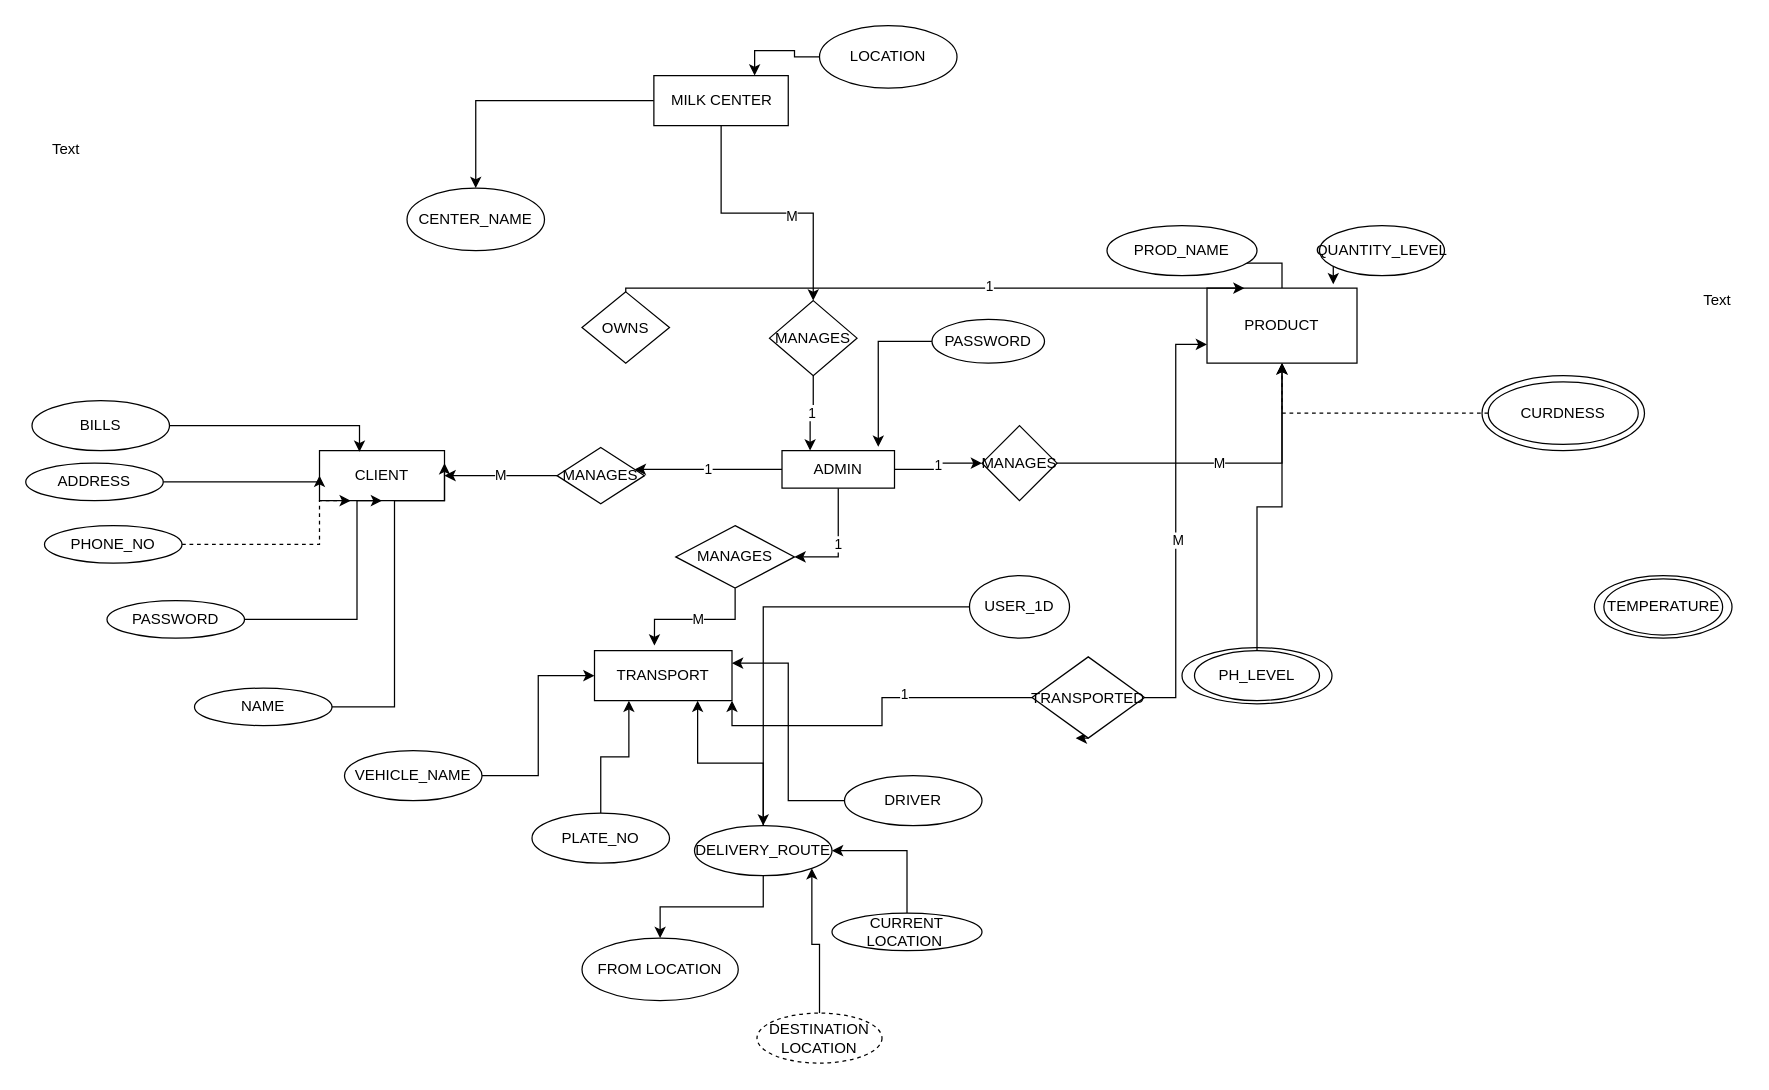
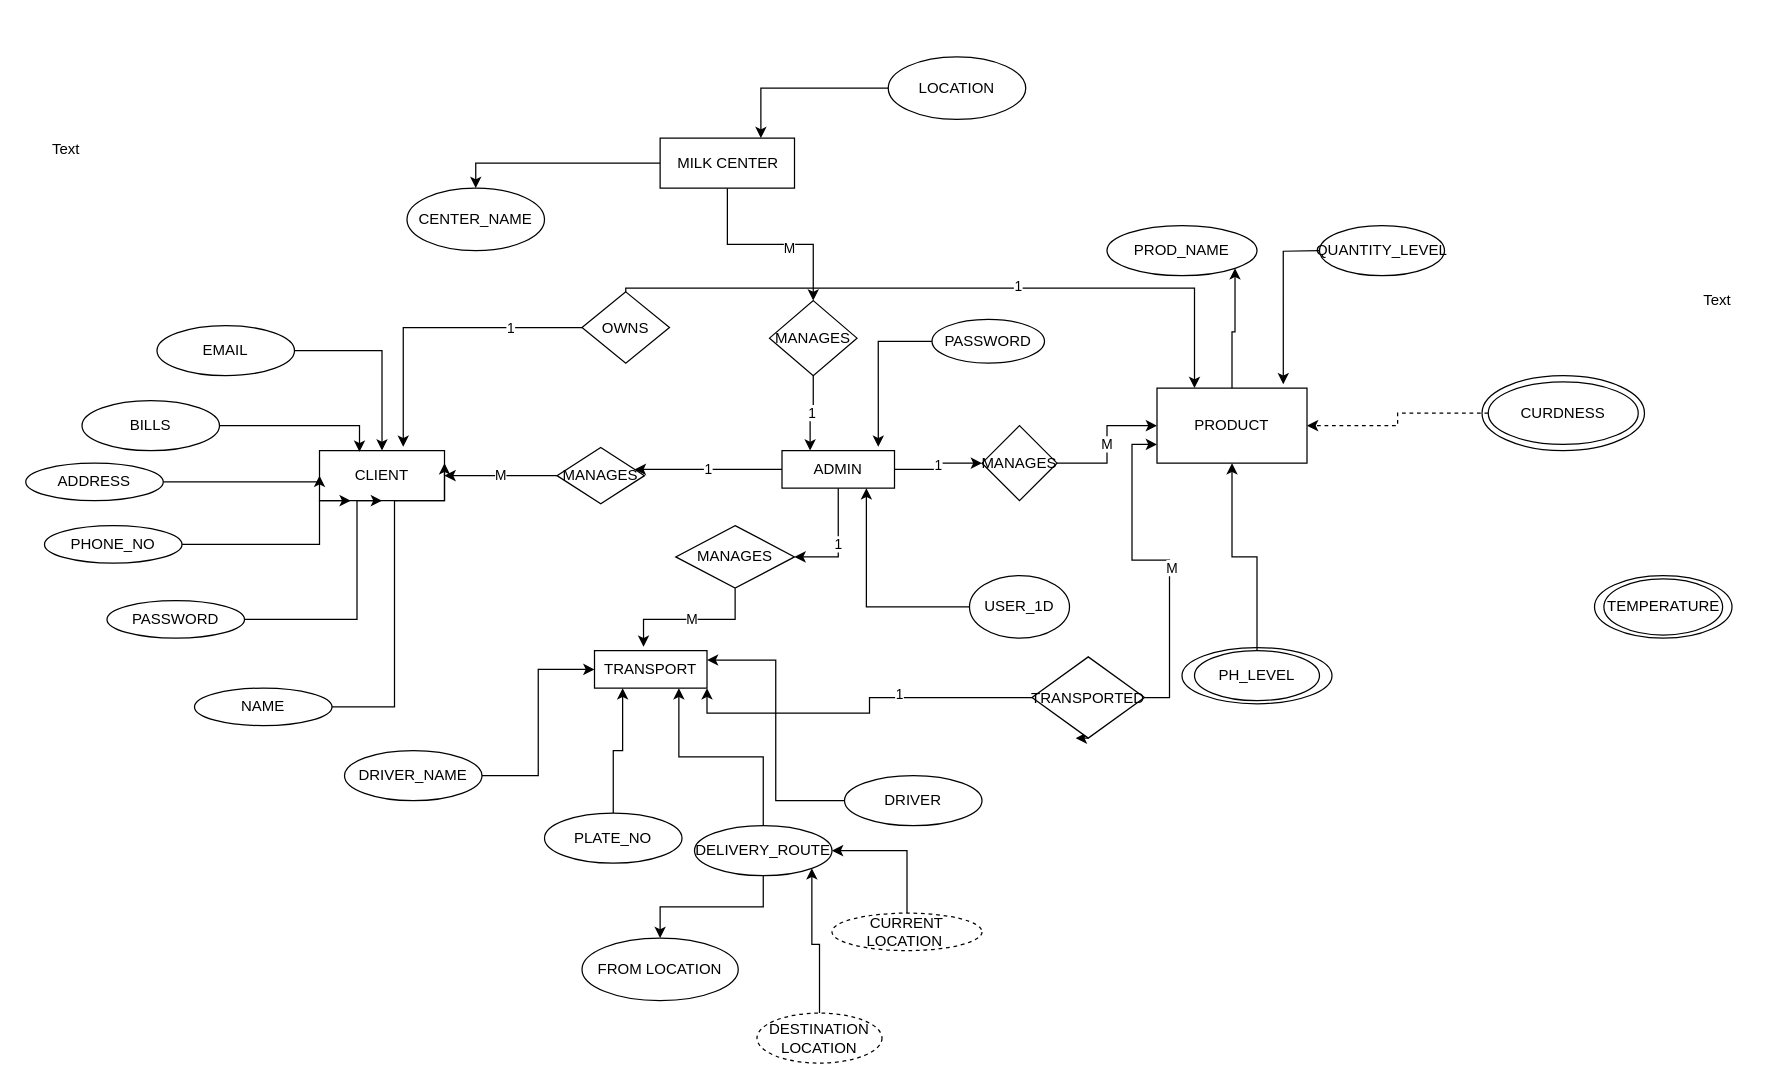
node "LOCATION": moved (888, 57) -> (957, 88)
node "MILK CENTER": moved (721, 101) -> (727, 163)
node "PRODUCT": moved (1282, 326) -> (1232, 426)
edge "OWNS" -> "CLIENT": added, label "1"
node "EMAIL": added
edge "EMAIL" -> "CLIENT": added
node "BILLS": moved (101, 426) -> (151, 426)
edge "PHONE_NO" -> "CLIENT": style dashed -> solid
edge "USER_1D" -> "DELIVERY_ROUTE": now "USER_1D" -> "ADMIN"
node "TRANSPORT": size 138x50 -> 113x38
node "VEHICLE_NAME": label "VEHICLE_NAME" -> "DRIVER_NAME"
node "PLATE_NO": moved (601, 838) -> (613, 838)
node "CURRENT LOCATION": style solid -> dashed
